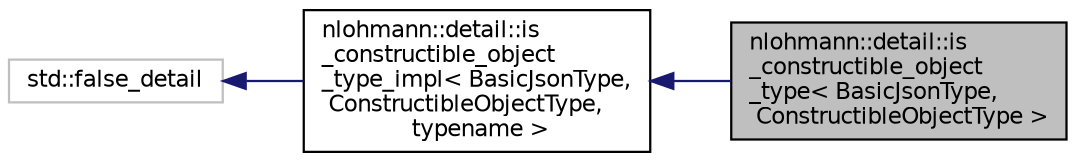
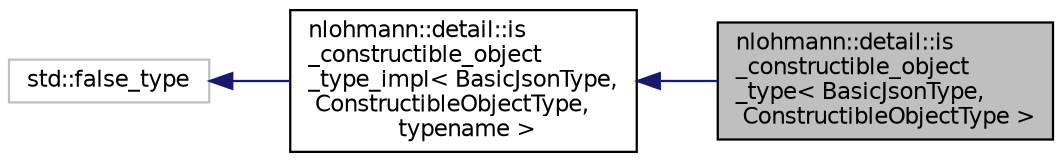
node "std::false_detail": label "std::false_detail" -> "std::false_type"
